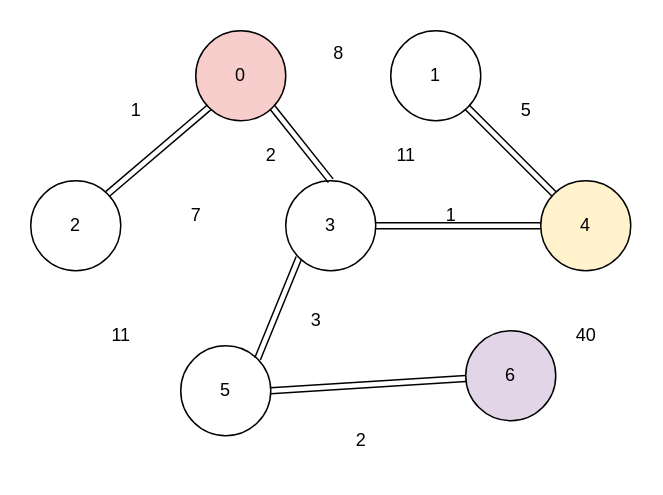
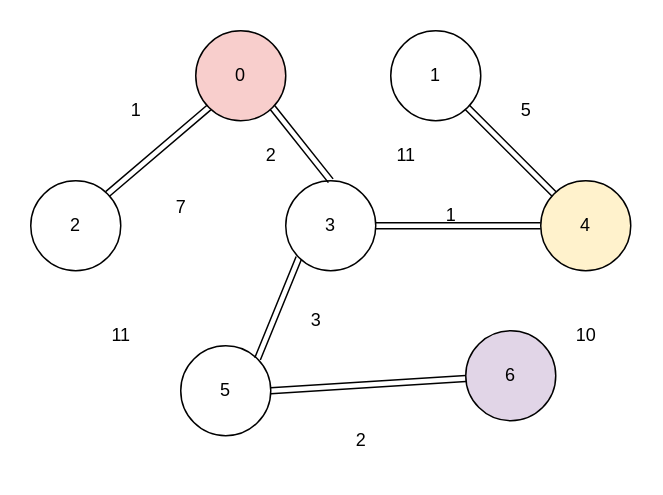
node "8": removed
node "7": moved (196, 215) -> (181, 208)
node "40": label "40" -> "10"
